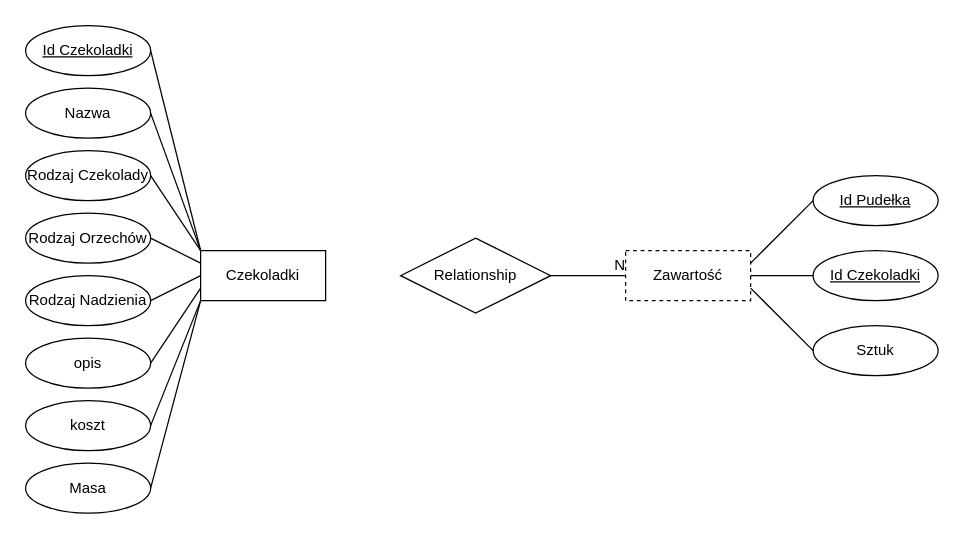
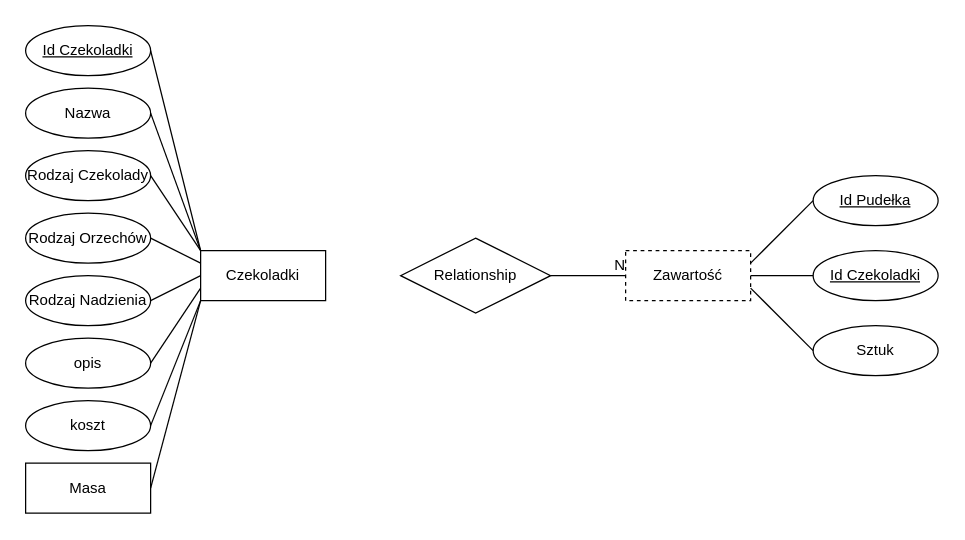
node "Masa": shape ellipse -> rectangle
